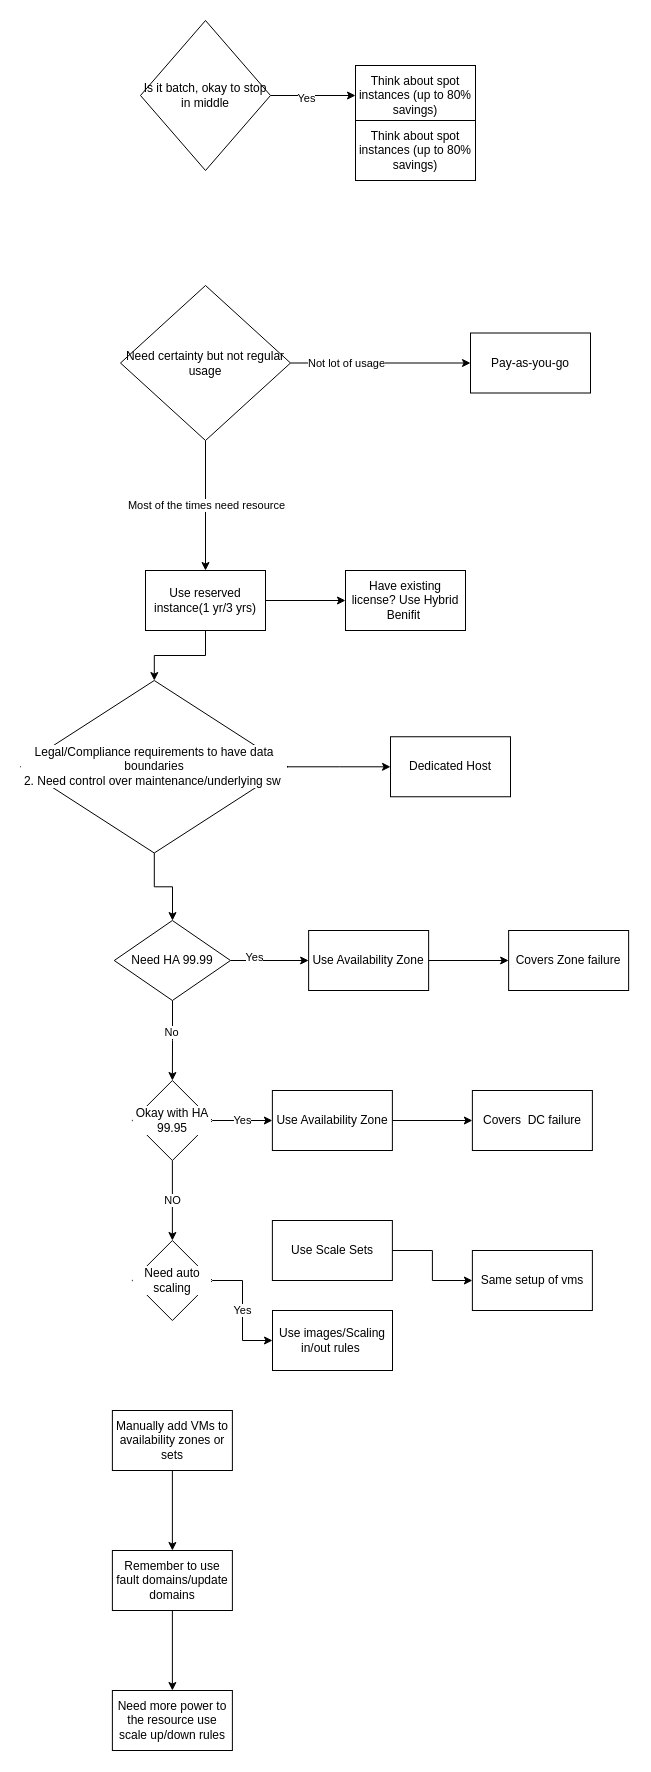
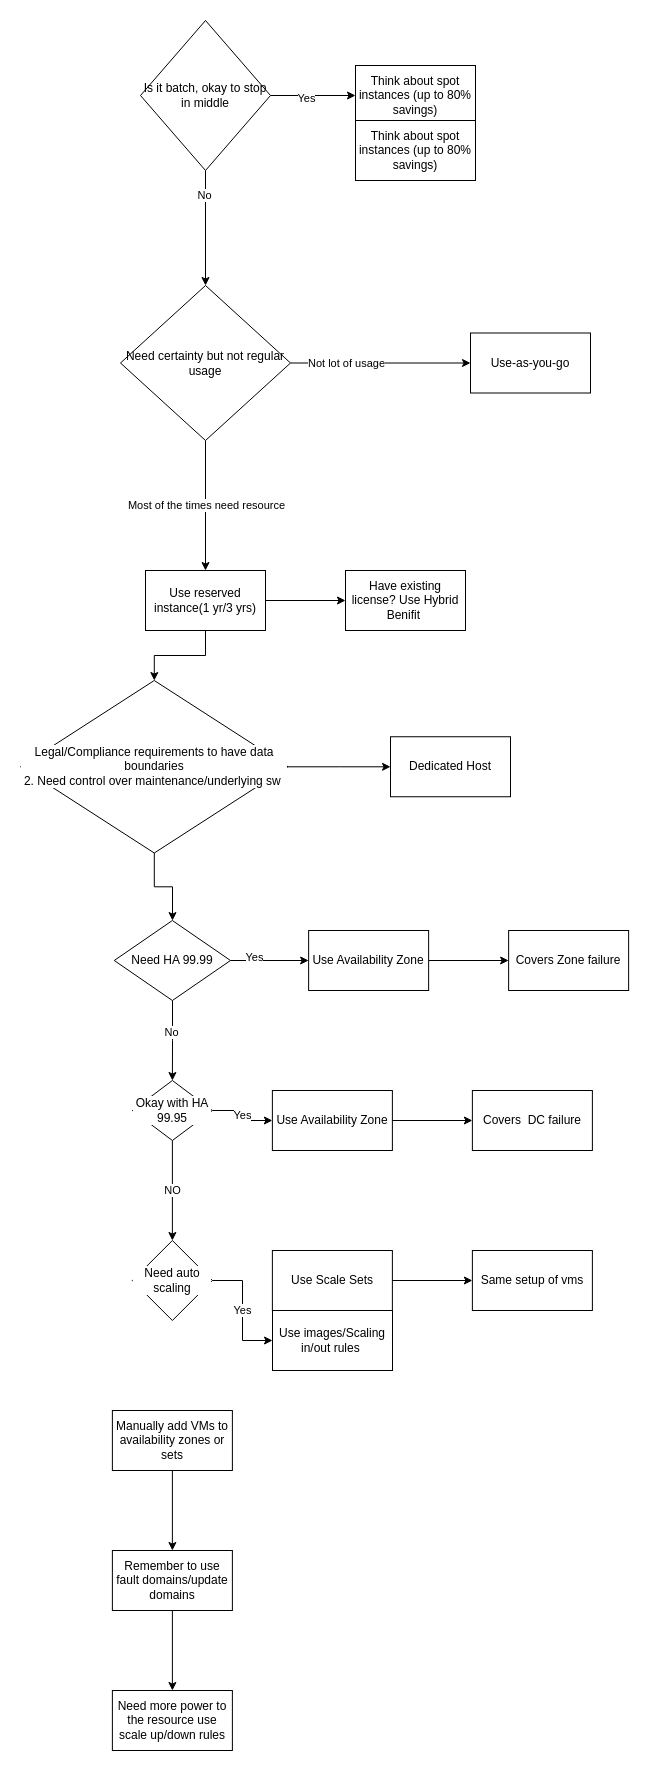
edge "Is it batch, okay to stop in middle" -> "Need certainty but not regular usage": added, label "No"
node "Pay-as-you-go": label "Pay-as-you-go" -> "Use-as-you-go"
node "Okay with HA 99.95": size 80x80 -> 80x60
node "Use Scale Sets": moved (332, 1251) -> (332, 1281)
